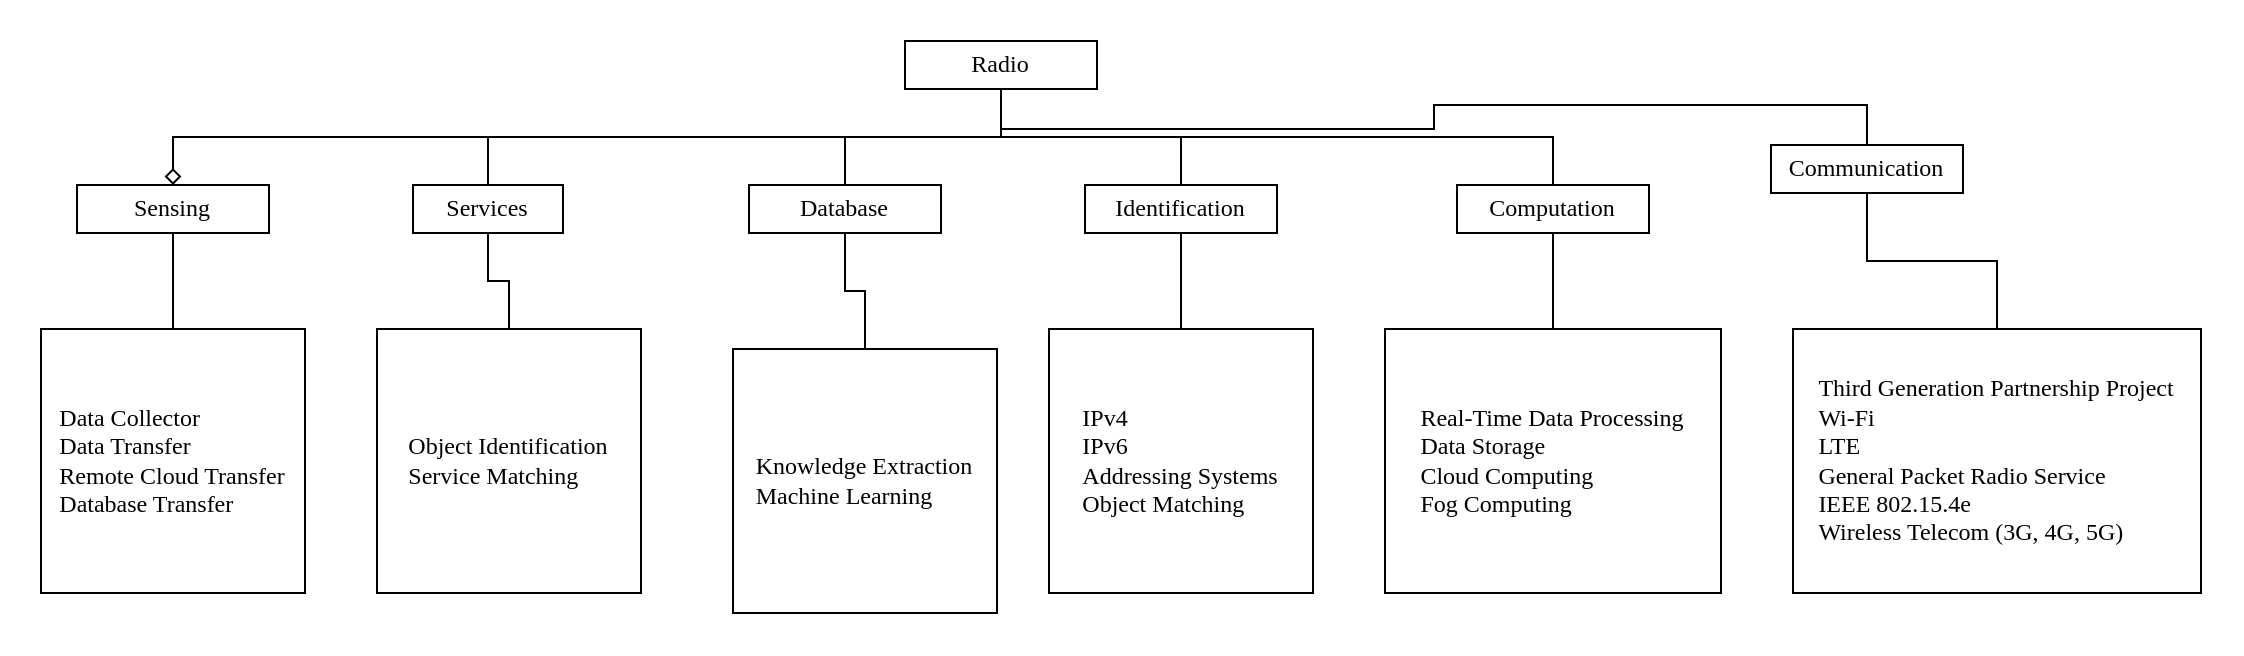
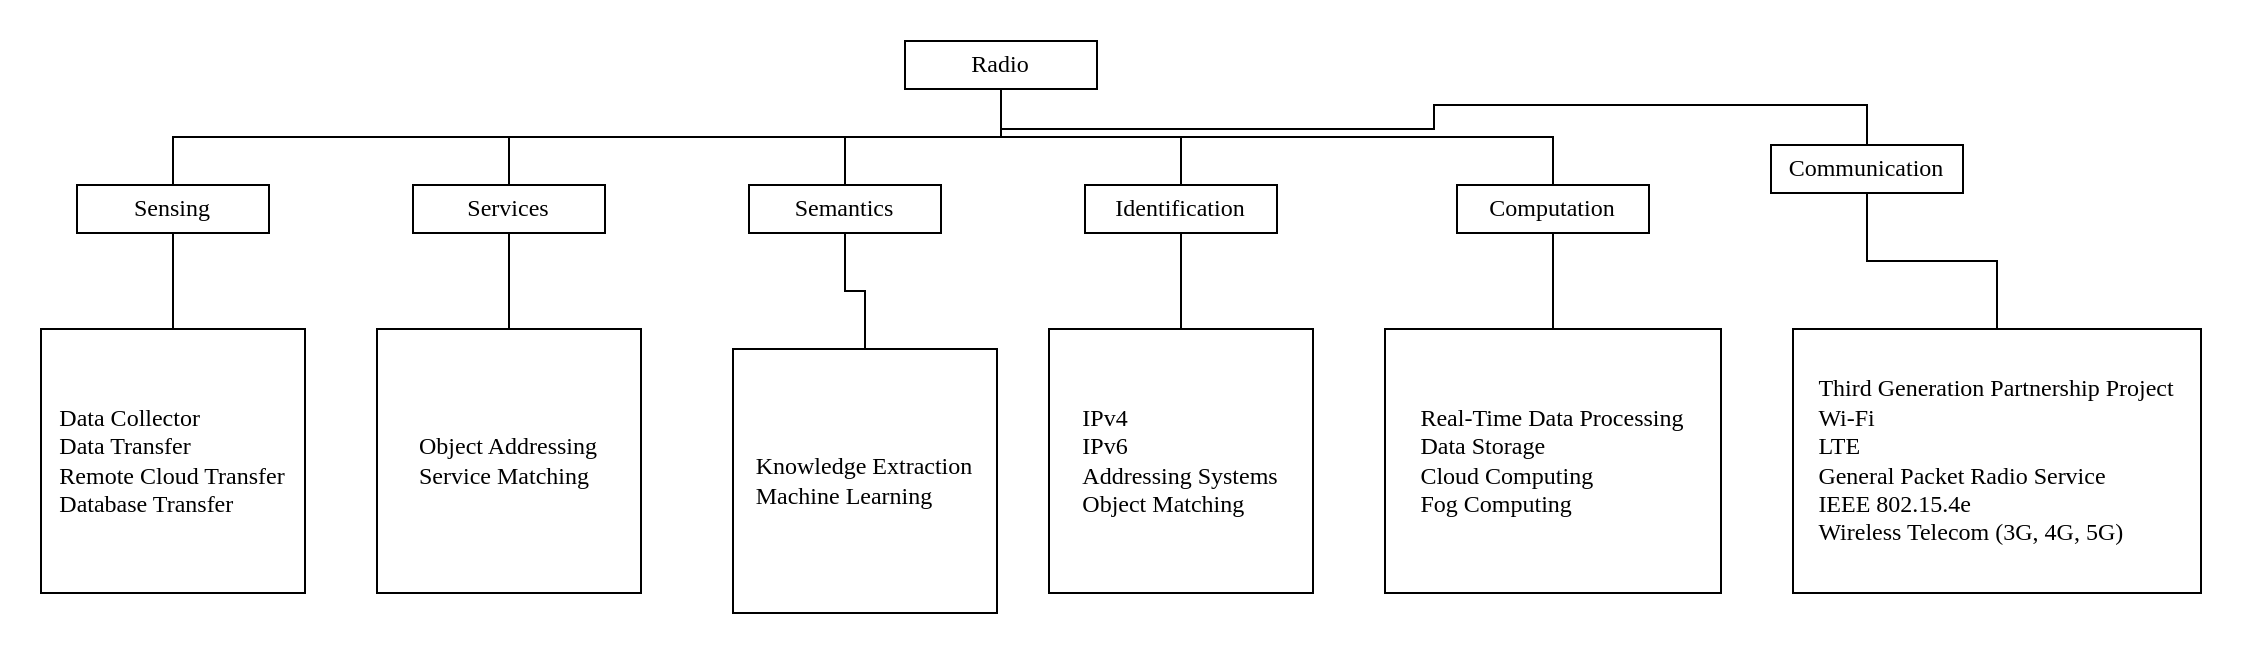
edge "Radio" -> "Sensing": arrowhead diamond -> none
node "Services": size 150x48 -> 192x48
node "Database": label "Database" -> "Semantics"
node "Object Identification Service Matching": label "Object Identification Service Matching" -> "Object Addressing Service Matching"
